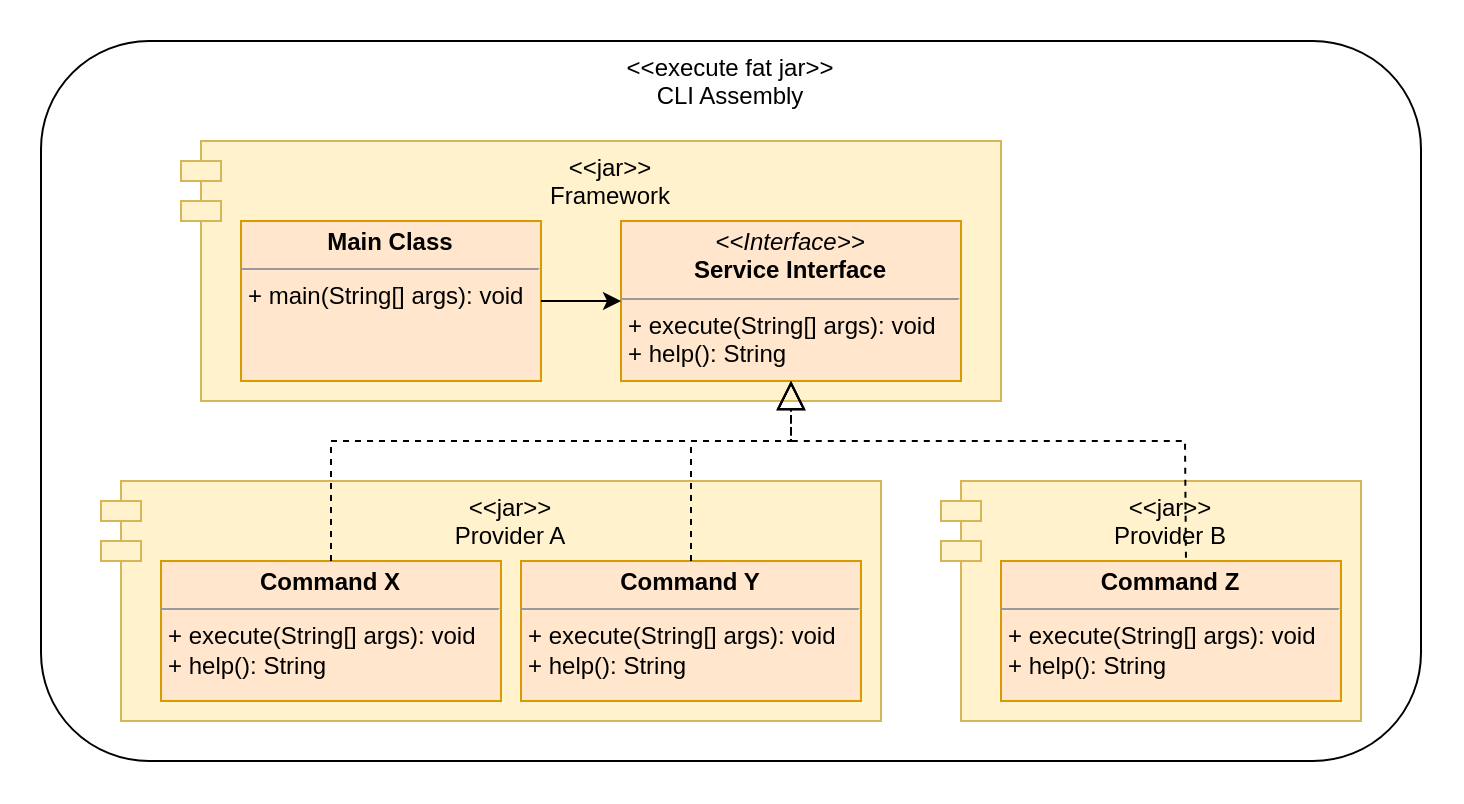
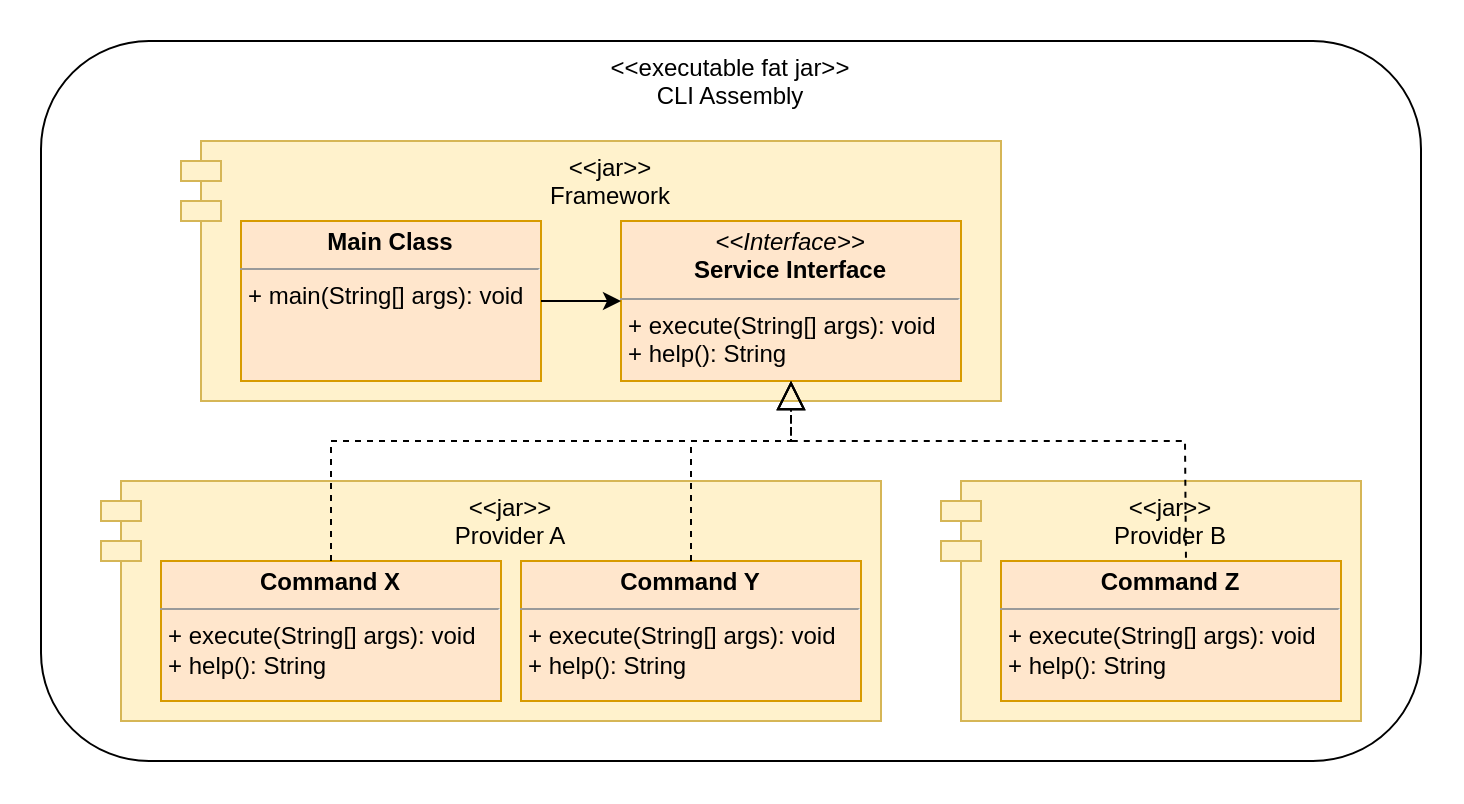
node "<<execute fat jar>> CLI Assembly": label "<<execute fat jar>> CLI Assembly" -> "<<executable fat jar>> CLI Assembly"
